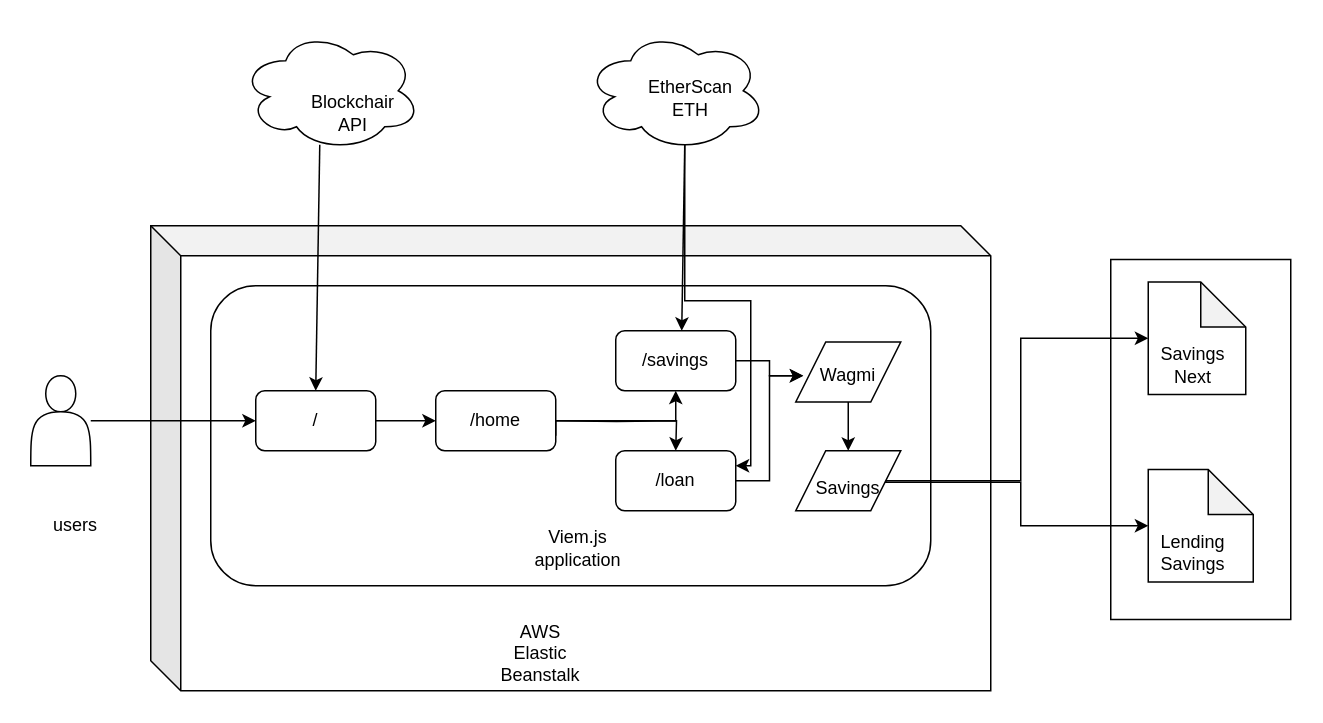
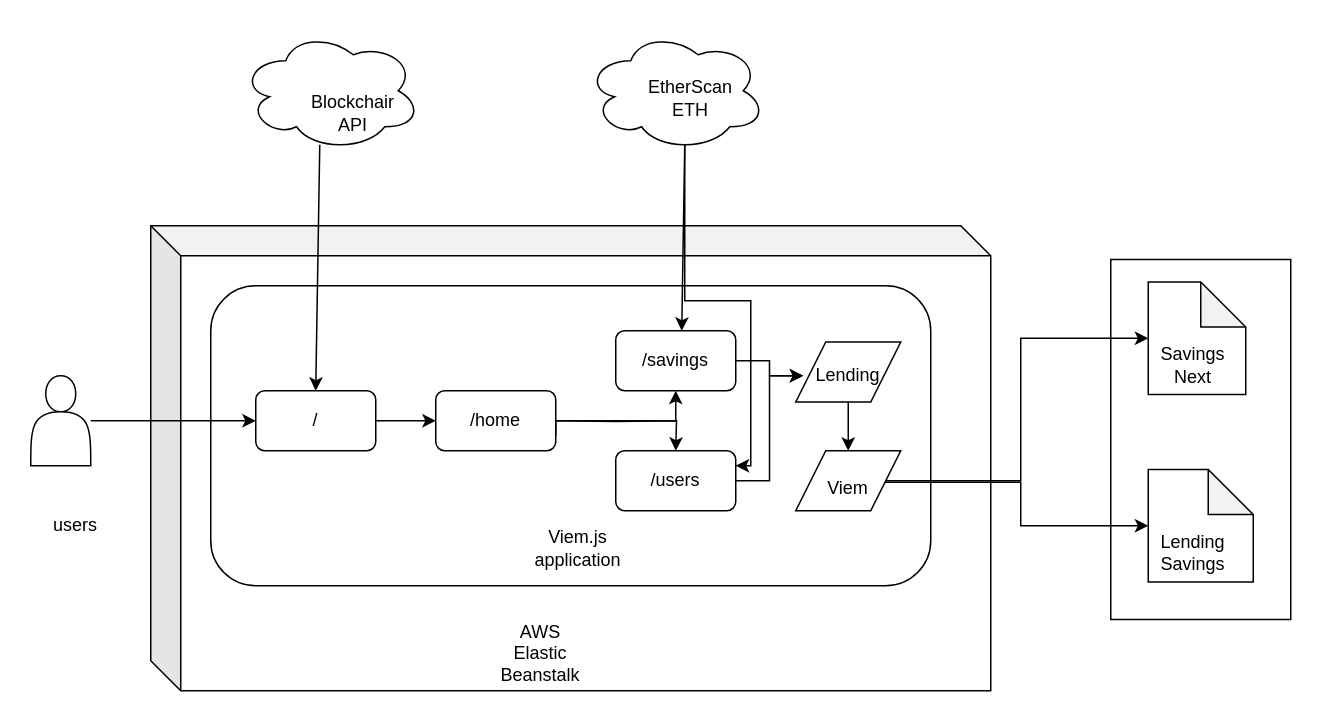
node "Wagmi": label "Wagmi" -> "Lending"
node "/loan": label "/loan" -> "/users"
node "Savings": label "Savings" -> "Viem"
